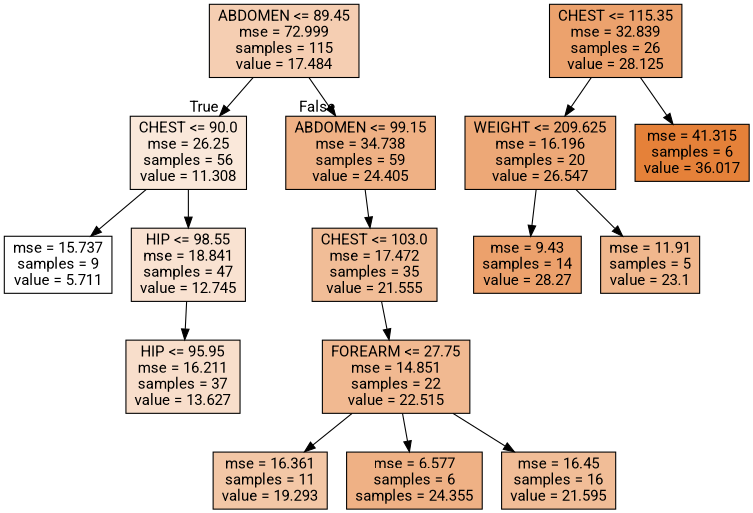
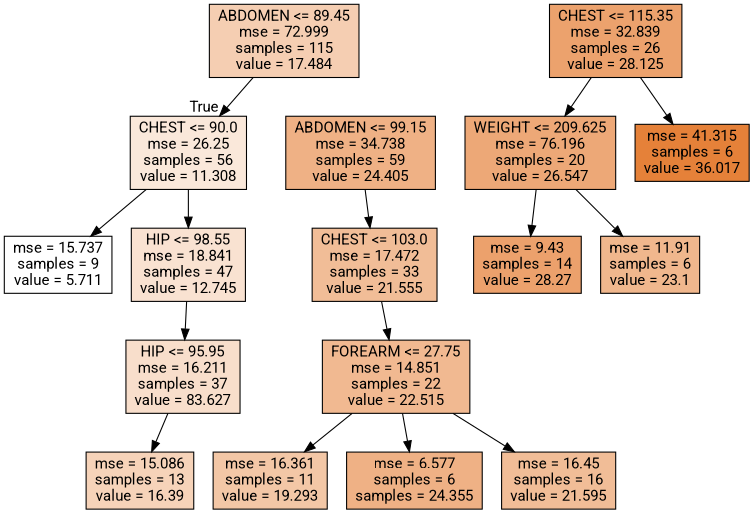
edge "ABDOMEN <= 89.45 mse = 72.999 samples = 115 value = 17.484" -> "ABDOMEN <= 99.15 mse = 34.738 samples = 59 value = 24.405": removed
node "WEIGHT <= 209.625 mse = 16.196 samples = 20 value = 26.547": label "WEIGHT <= 209.625 mse = 16.196 samples = 20 value = 26.547" -> "WEIGHT <= 209.625 mse = 76.196 samples = 20 value = 26.547"
node "CHEST <= 103.0 mse = 17.472 samples = 35 value = 21.555": label "CHEST <= 103.0 mse = 17.472 samples = 35 value = 21.555" -> "CHEST <= 103.0 mse = 17.472 samples = 33 value = 21.555"
node "mse = 11.91 samples = 5 value = 23.1": label "mse = 11.91 samples = 5 value = 23.1" -> "mse = 11.91 samples = 6 value = 23.1"
node "HIP <= 95.95 mse = 16.211 samples = 37 value = 13.627": label "HIP <= 95.95 mse = 16.211 samples = 37 value = 13.627" -> "HIP <= 95.95 mse = 16.211 samples = 37 value = 83.627"
node "mse = 15.086 samples = 13 value = 16.39": added
